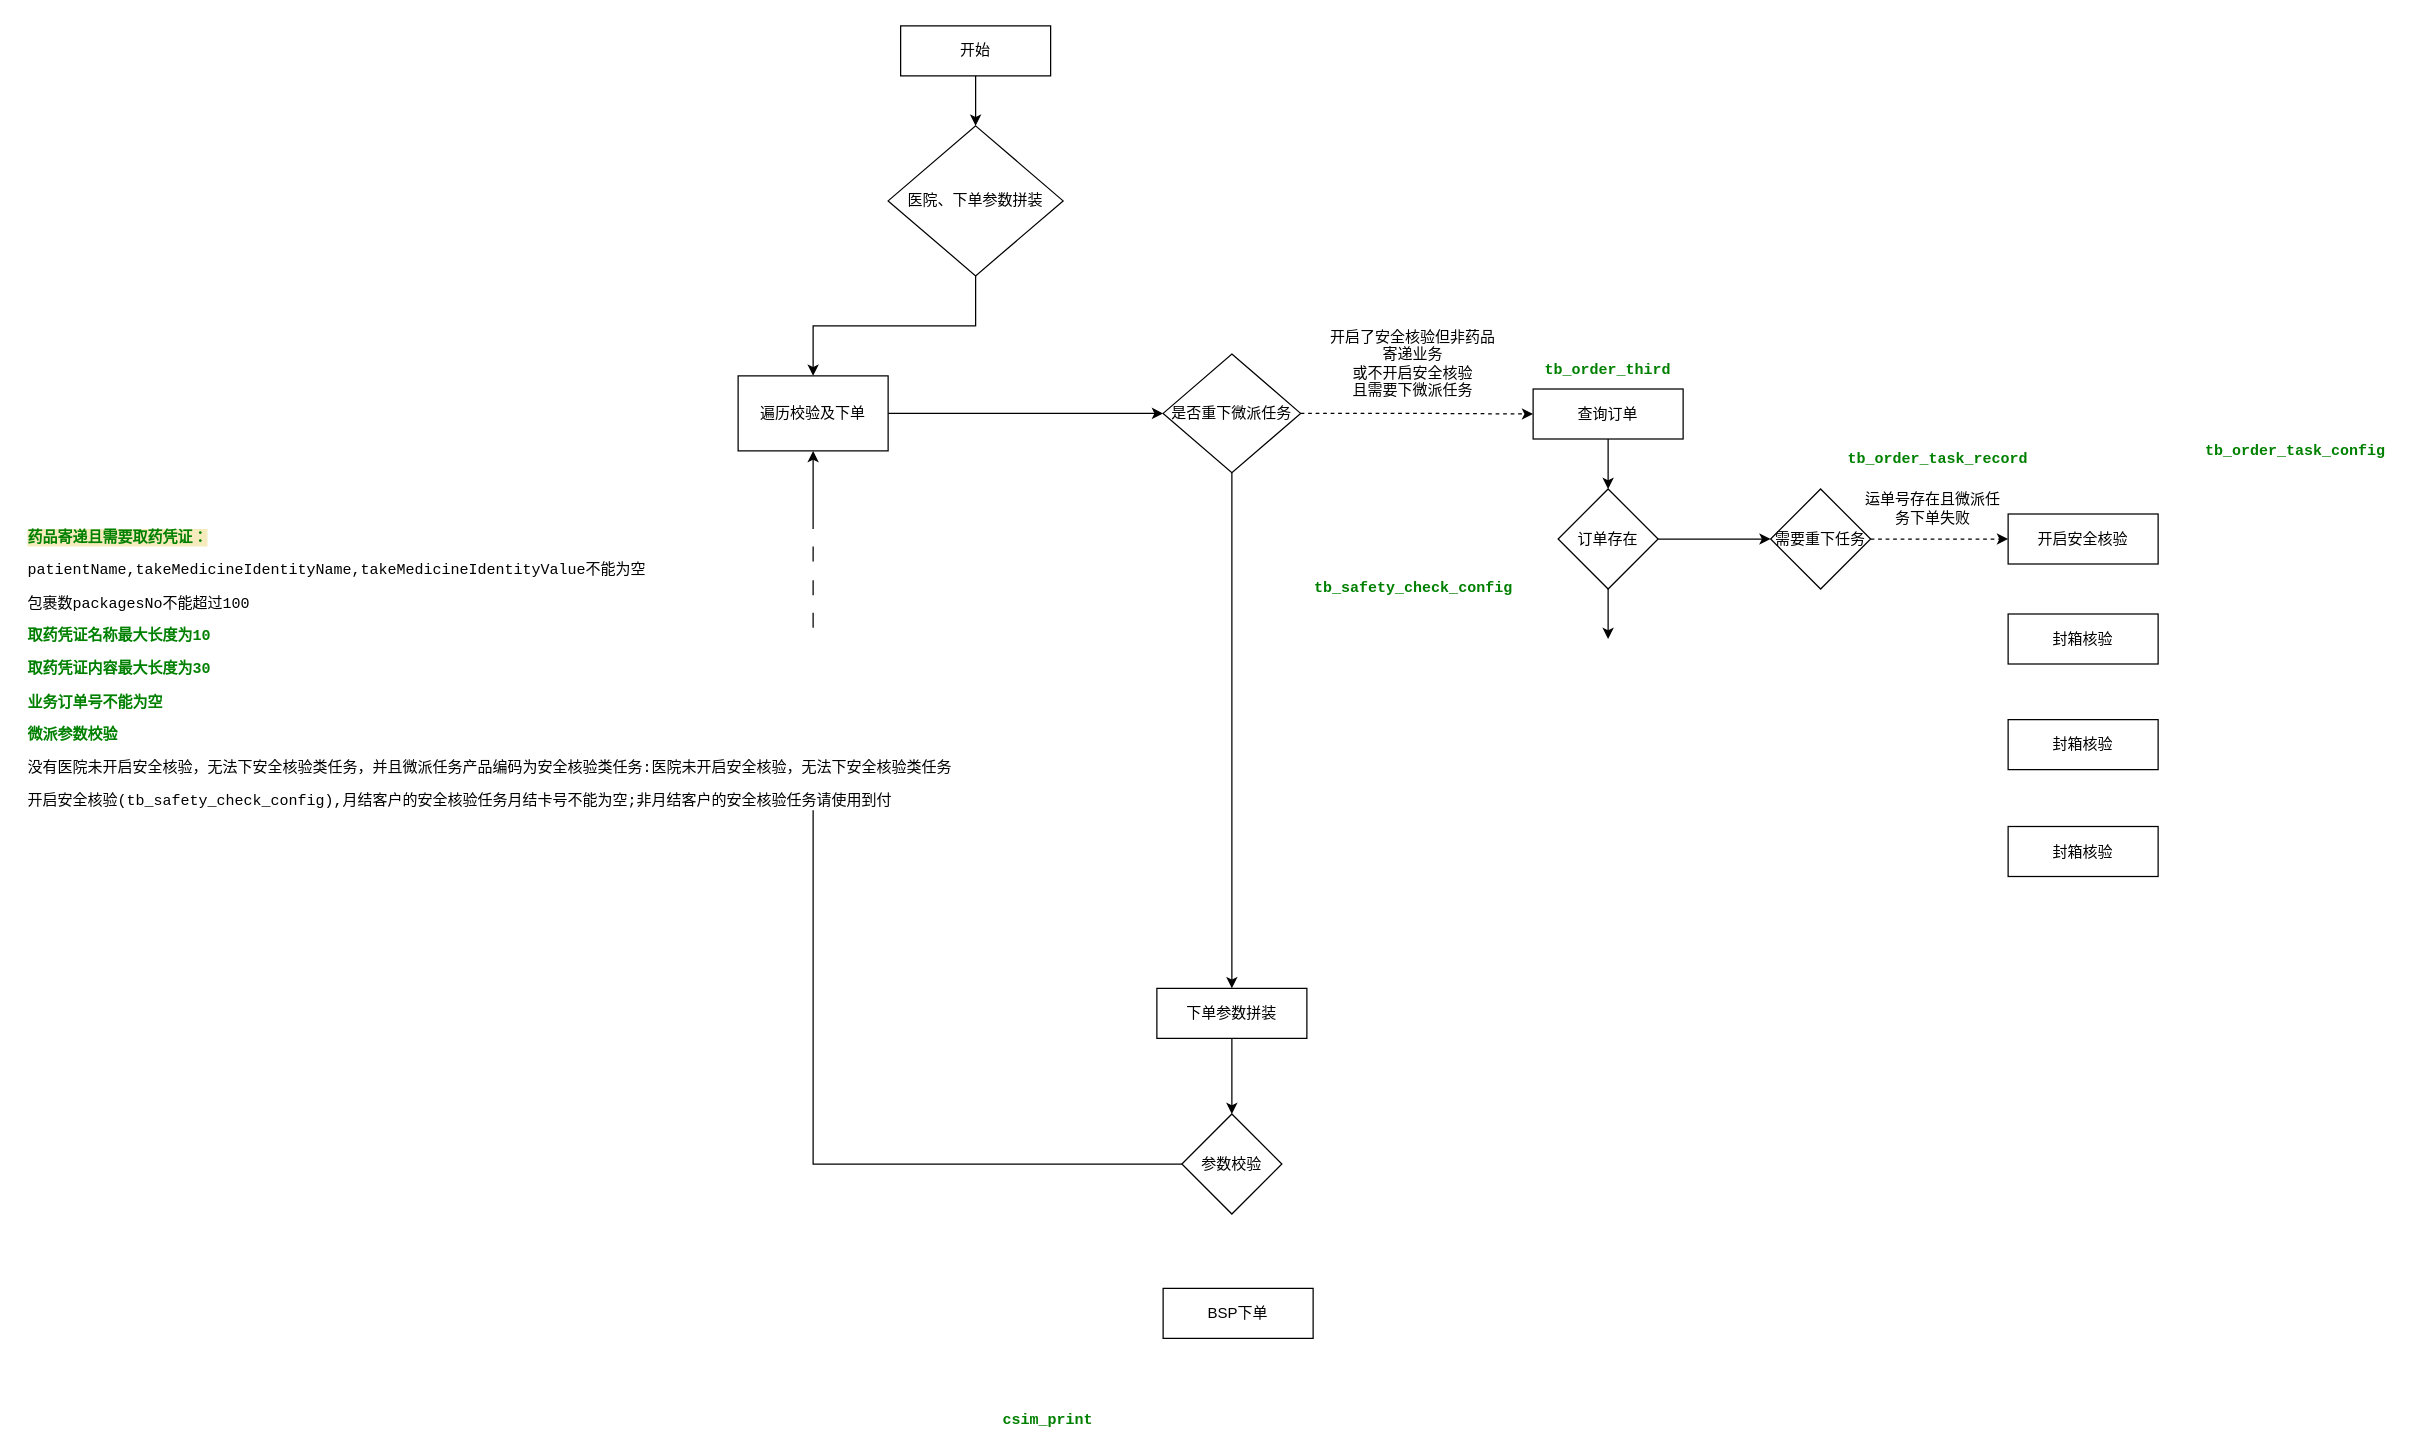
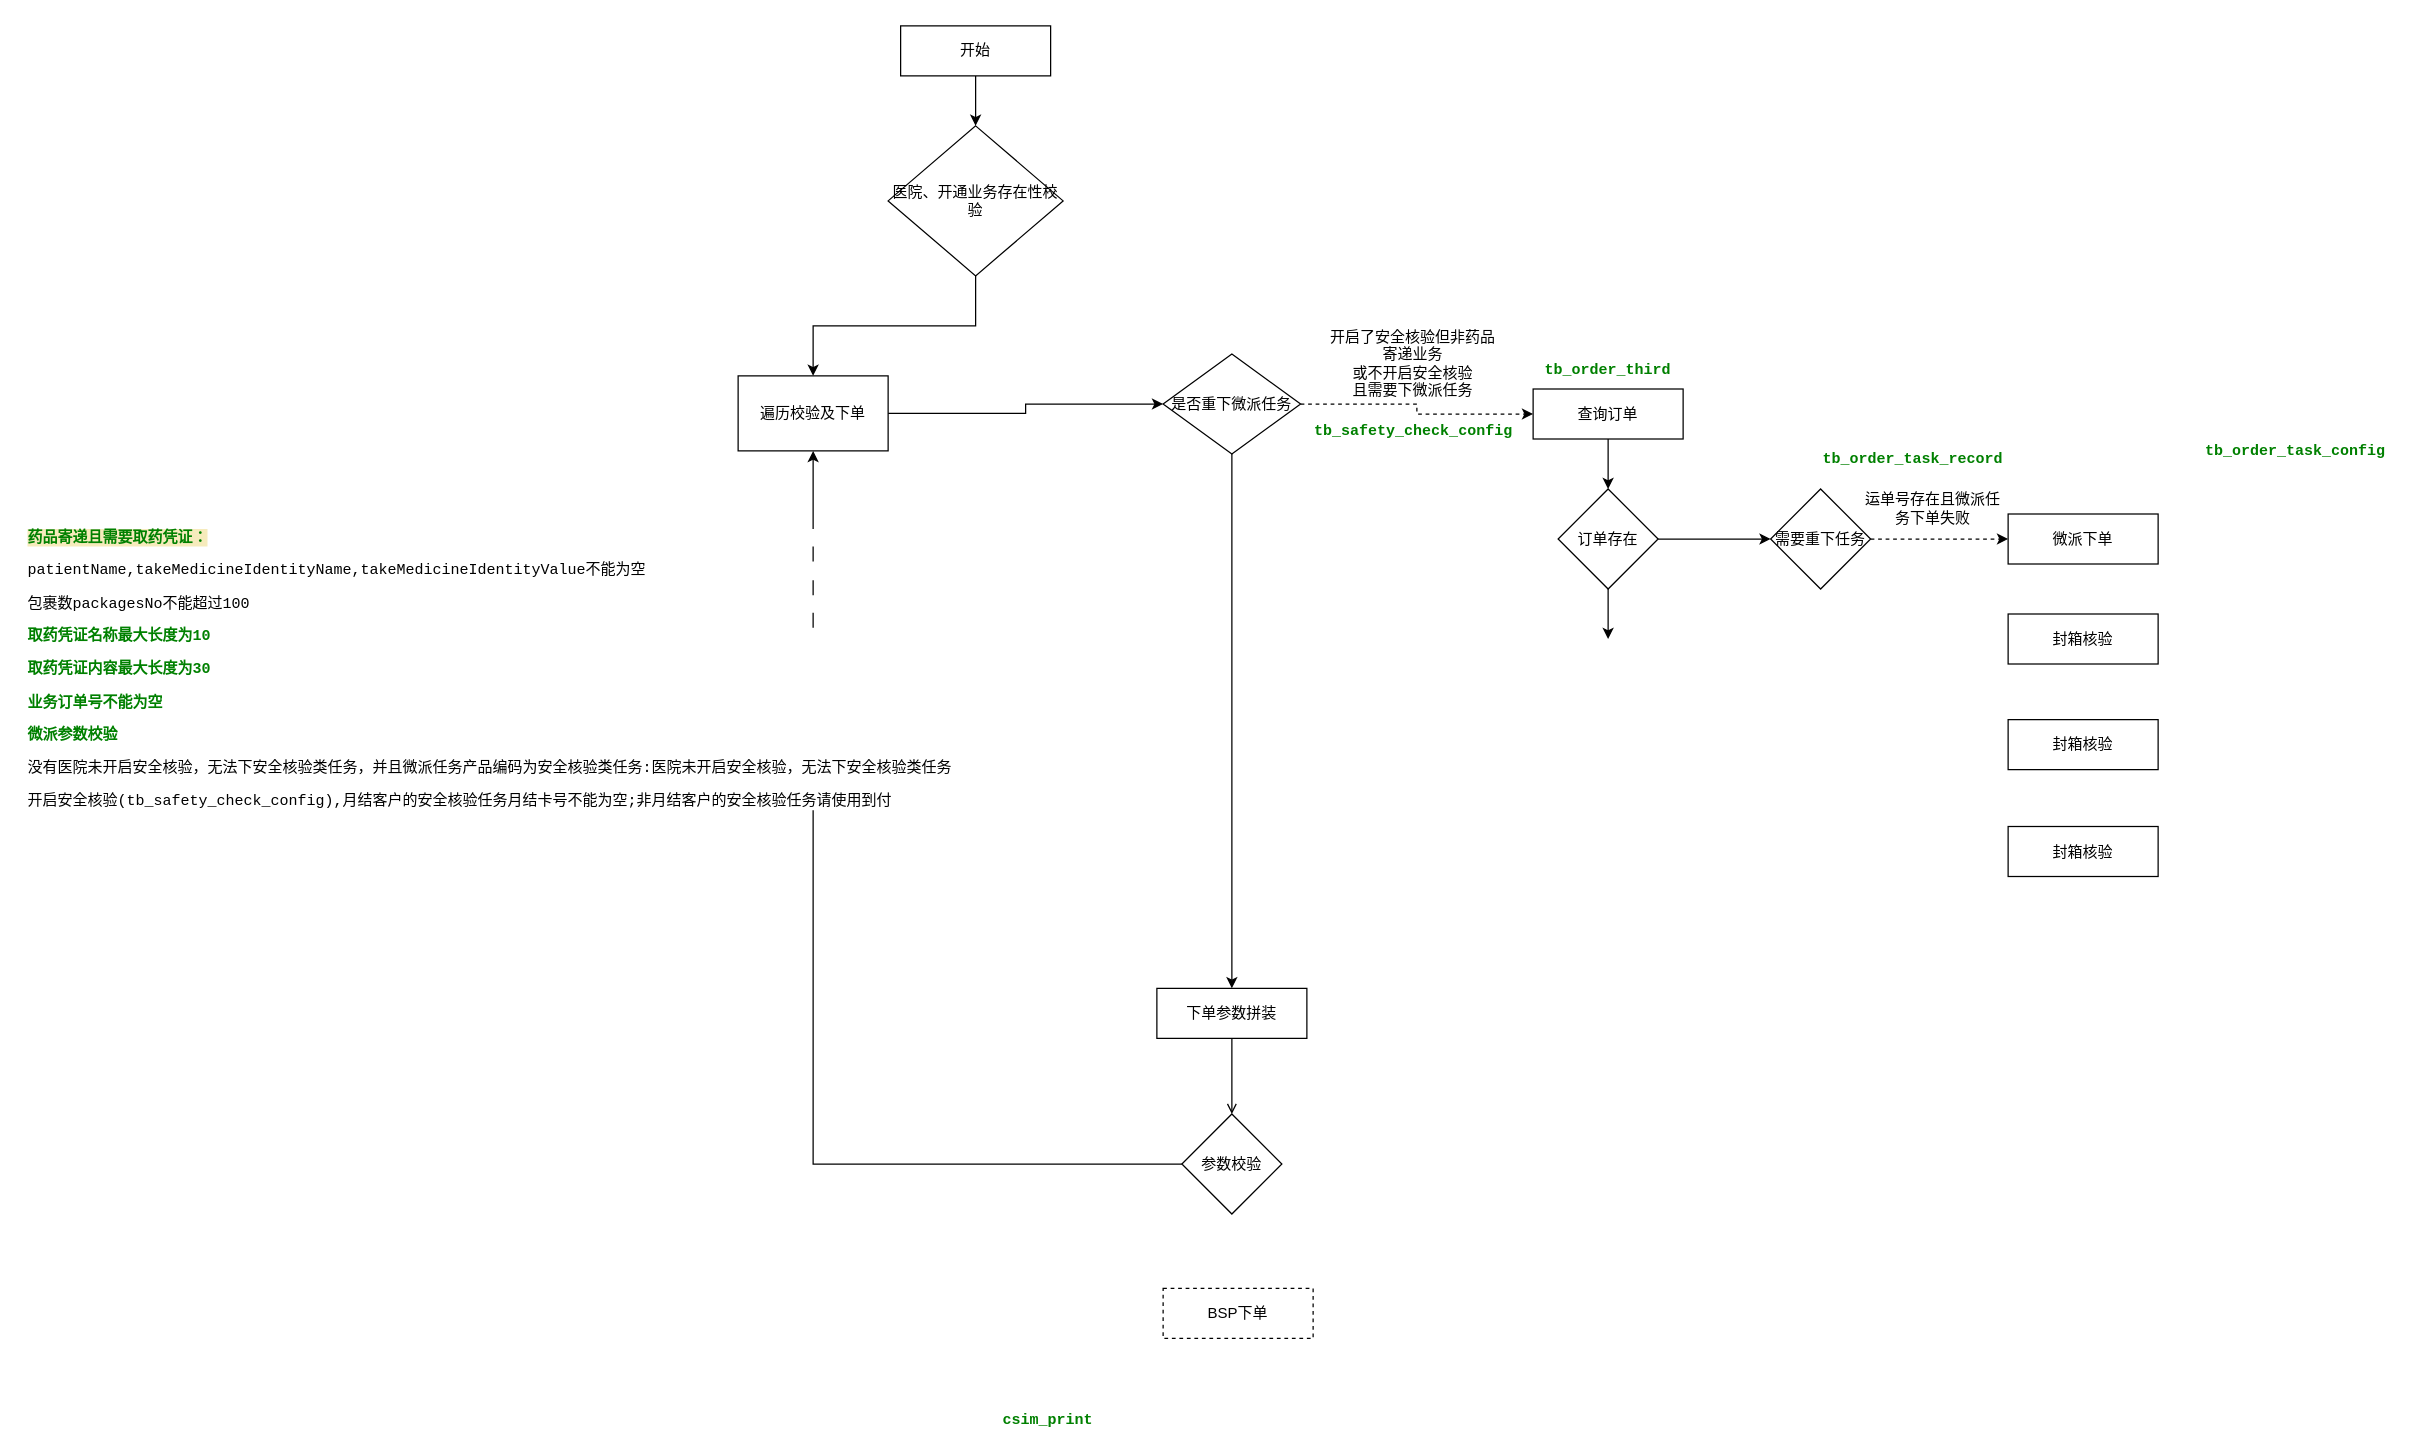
node "医院、下单参数拼装": label "医院、下单参数拼装" -> "医院、开通业务存在性校验"
node "是否重下微派任务": size 138x119 -> 138x100
node "tb_order_task_record": moved (1952, 451) -> (1927, 451)
node "开启安全核验": label "开启安全核验" -> "微派下单"
node "tb_safety_check_config": moved (1413, 588) -> (1413, 432)
edge "下单参数拼装" -> "参数校验": arrowhead classic -> open
node "BSP下单": style solid -> dashed
